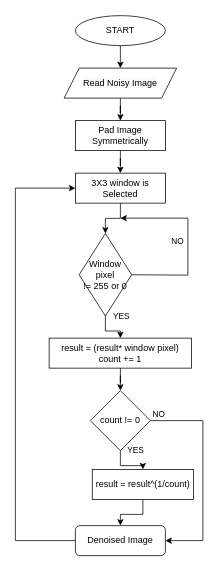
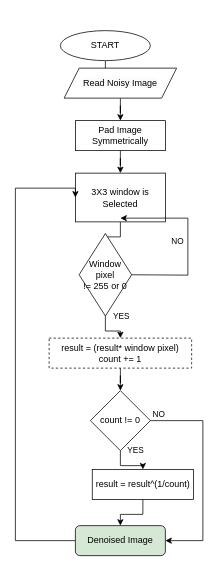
node "START": moved (120, 30) -> (105, 45)
node "3X3 window is Selected": size 90x30 -> 90x49
node "result = (result* window pixel) count += 1": style solid -> dashed
node "Denoised Image": fillcolor #ffffff -> #d5e8d4
